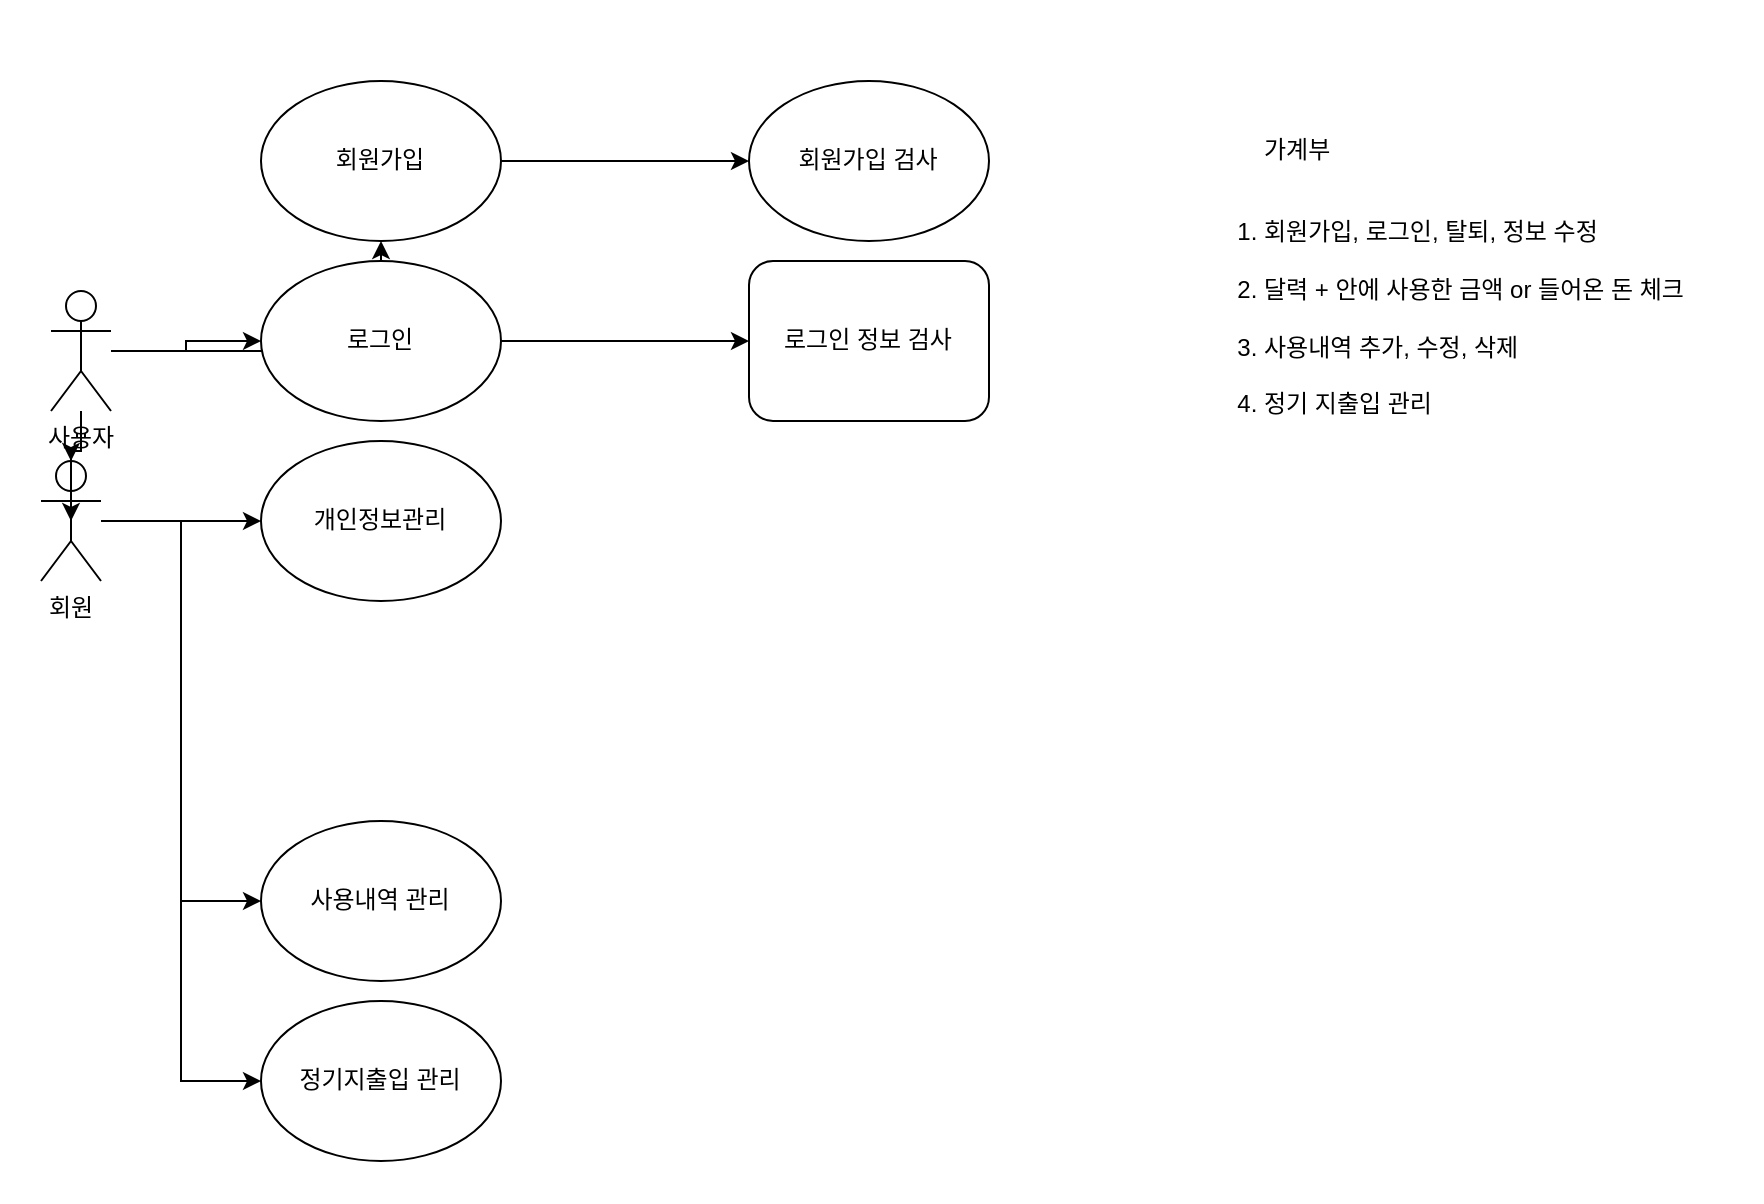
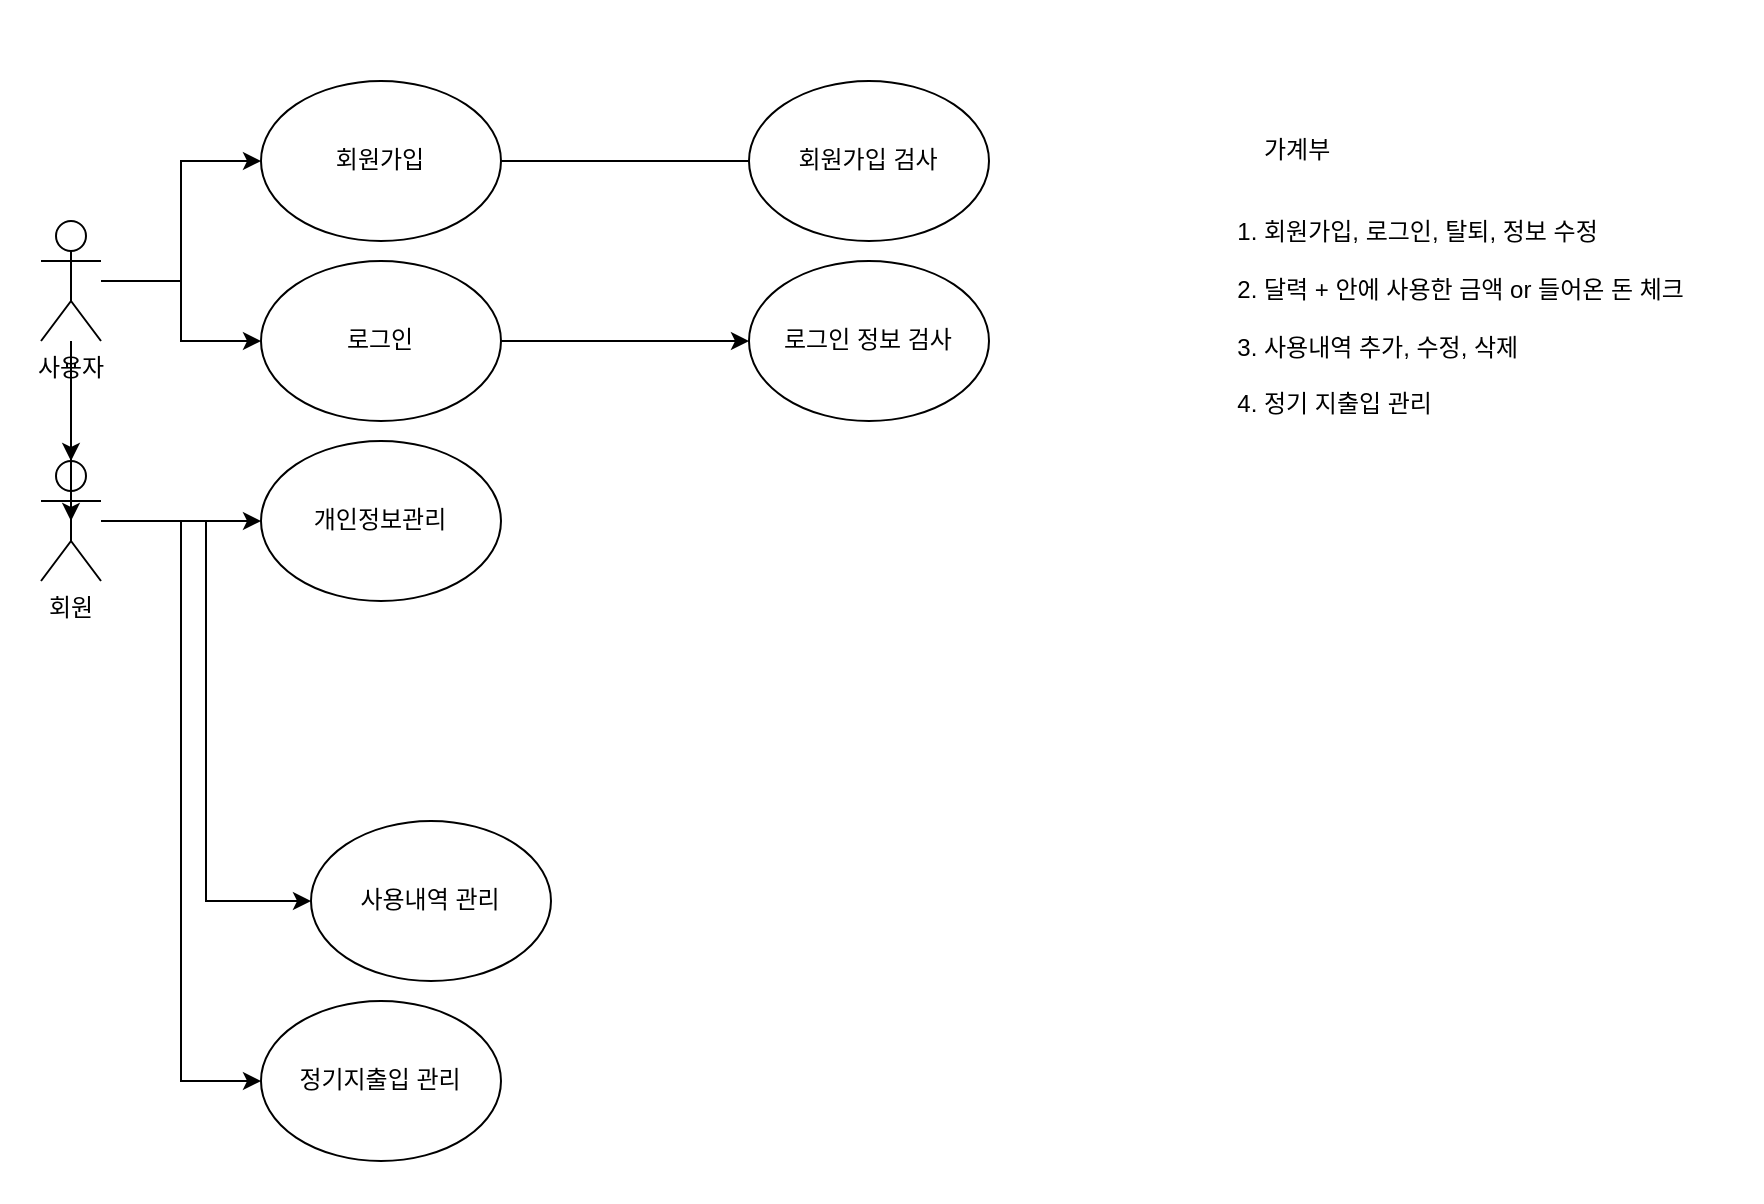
edge "회원가입" -> "회원가입 검사": arrowhead classic -> none
node "로그인 정보 검사": shape rounded rectangle -> ellipse
node "사용자": moved (81, 351) -> (71, 281)
node "사용내역 관리": moved (381, 901) -> (431, 901)
